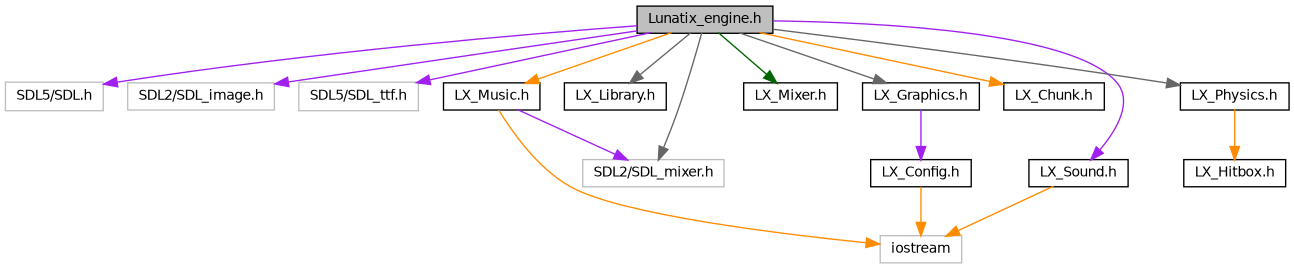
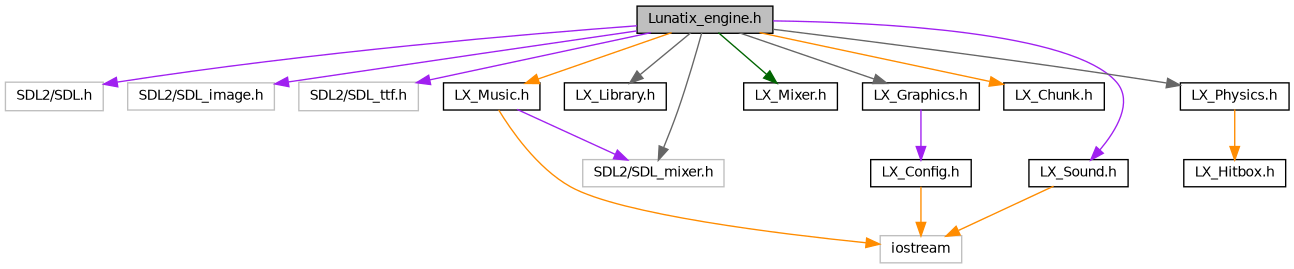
node "SDL5/SDL.h": label "SDL5/SDL.h" -> "SDL2/SDL.h"
node "SDL5/SDL_ttf.h": label "SDL5/SDL_ttf.h" -> "SDL2/SDL_ttf.h"
